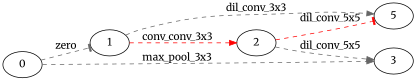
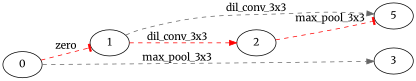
edge "2" -> "5": label "dil_conv_5x5" -> "max_pool_3x3"
edge "1" -> "2": label "conv_conv_3x3" -> "dil_conv_3x3"
edge "0" -> "1": color gray40 -> red
edge "2" -> "3": removed, label "dil_conv_5x5"
